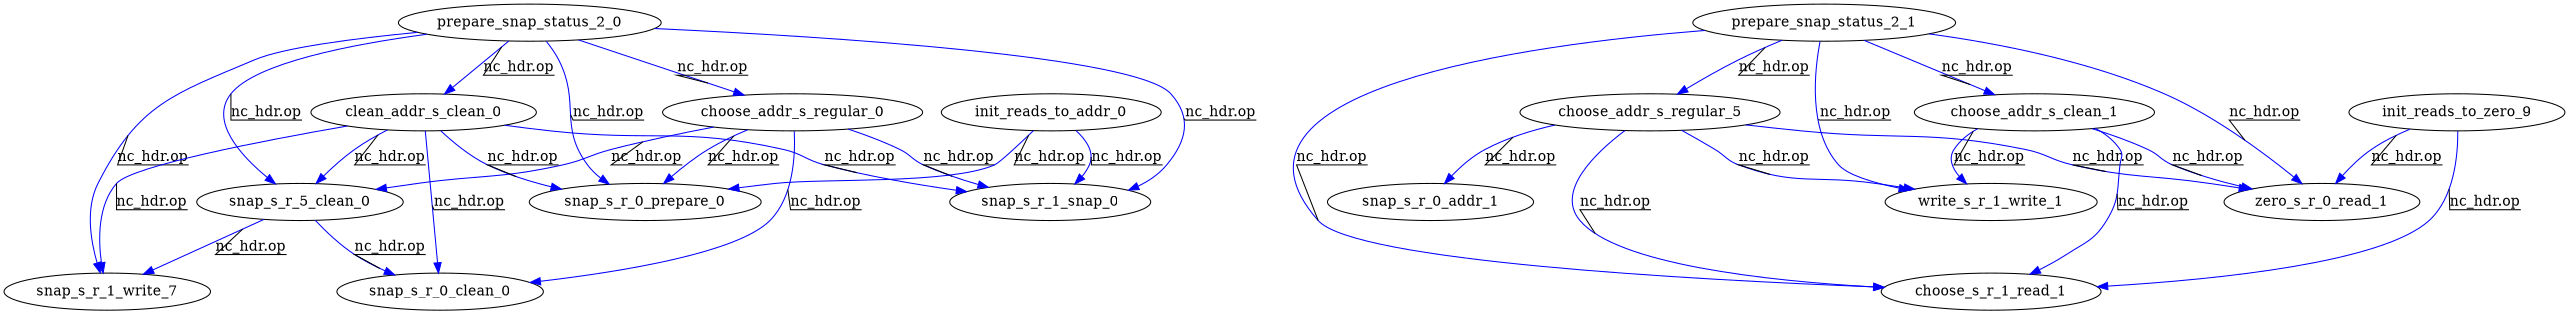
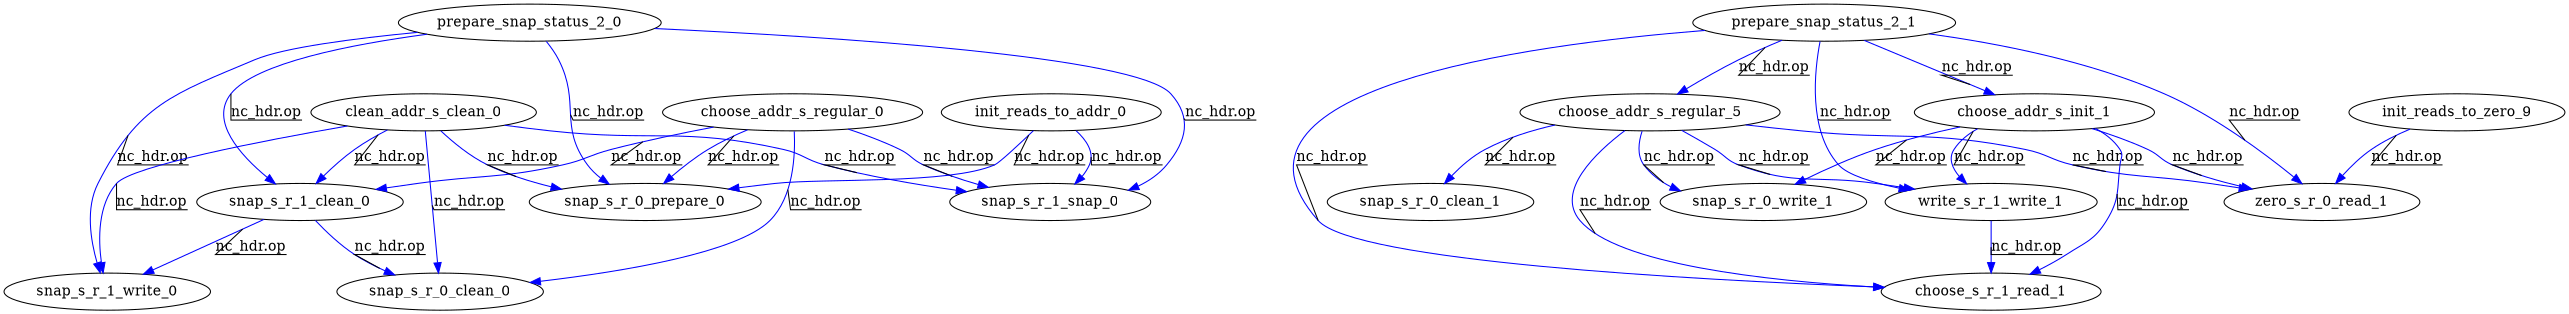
edge "prepare_snap_status_2_0" -> "clean_addr_s_clean_0": removed, label "nc_hdr.op"
edge "prepare_snap_status_2_0" -> "choose_addr_s_regular_0": removed, label "nc_hdr.op"
node "choose_addr_s_clean_1": label "choose_addr_s_clean_1" -> "choose_addr_s_init_1"
node "snap_s_r_5_clean_0": label "snap_s_r_5_clean_0" -> "snap_s_r_1_clean_0"
node "snap_s_r_0_addr_1": label "snap_s_r_0_addr_1" -> "snap_s_r_0_clean_1"
node "snap_s_r_0_write_1": added
edge "init_reads_to_zero_9" -> "choose_s_r_1_read_1": now "write_s_r_1_write_1" -> "choose_s_r_1_read_1"
node "snap_s_r_1_write_7": label "snap_s_r_1_write_7" -> "snap_s_r_1_write_0"
